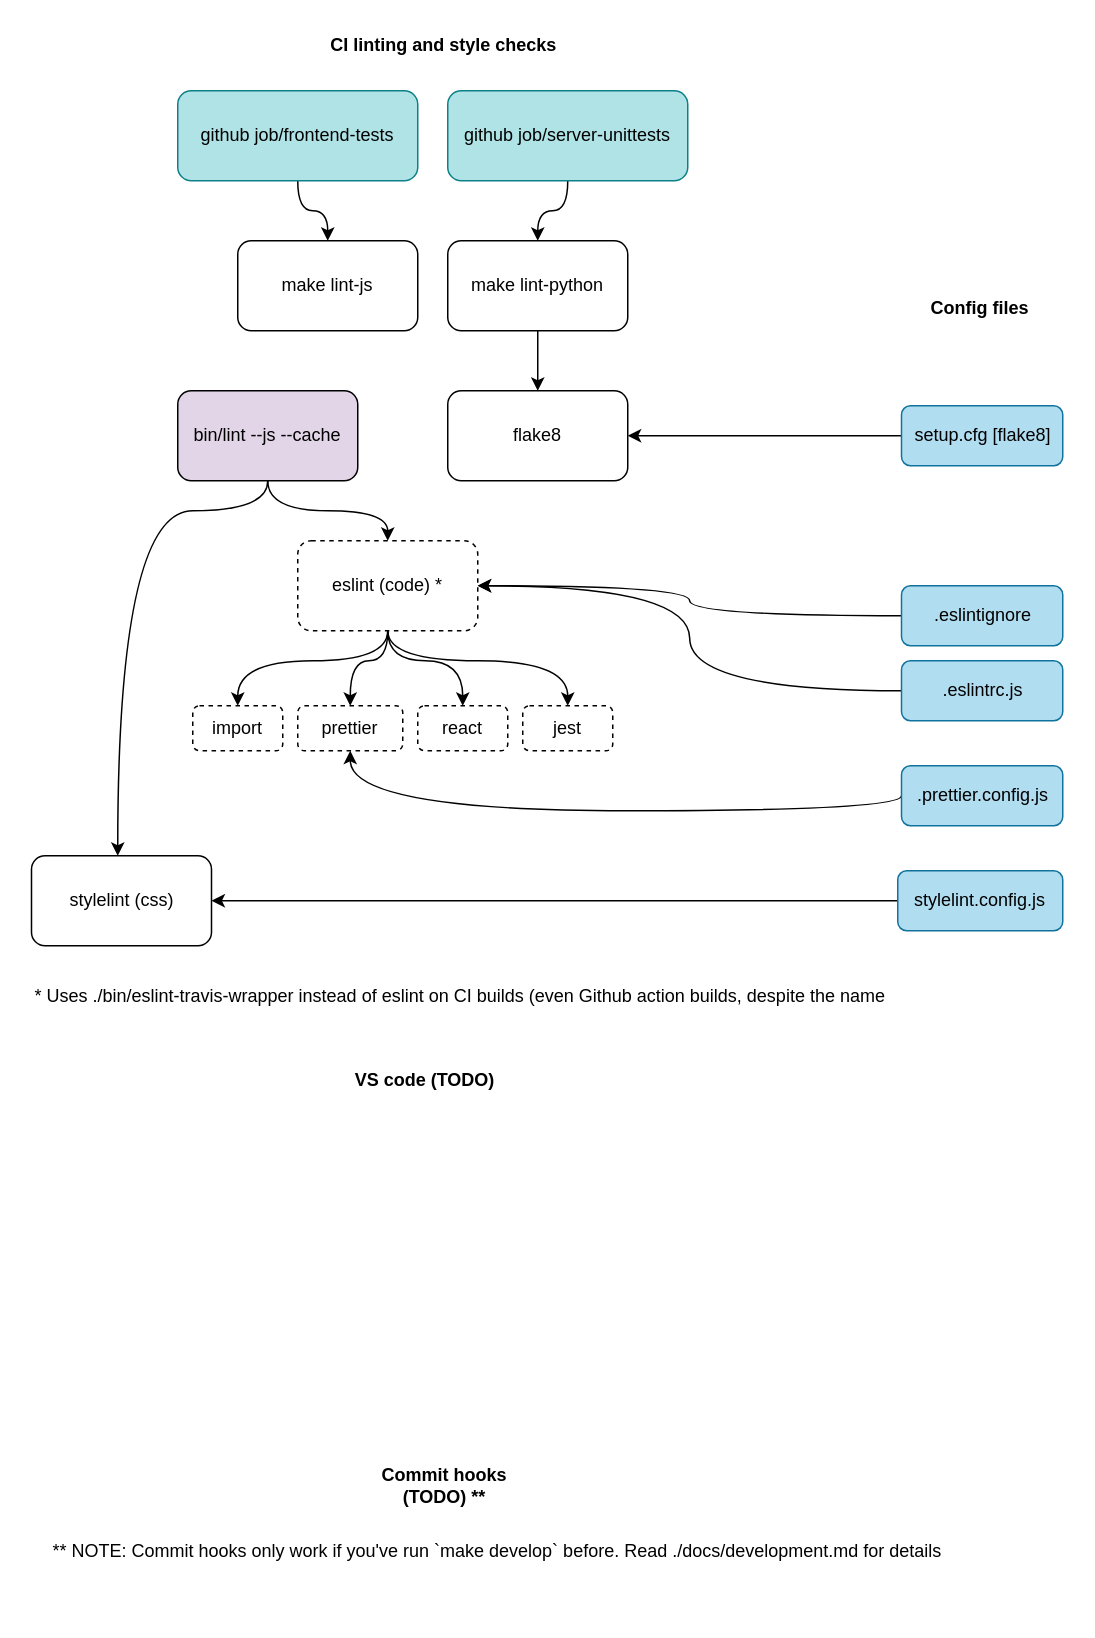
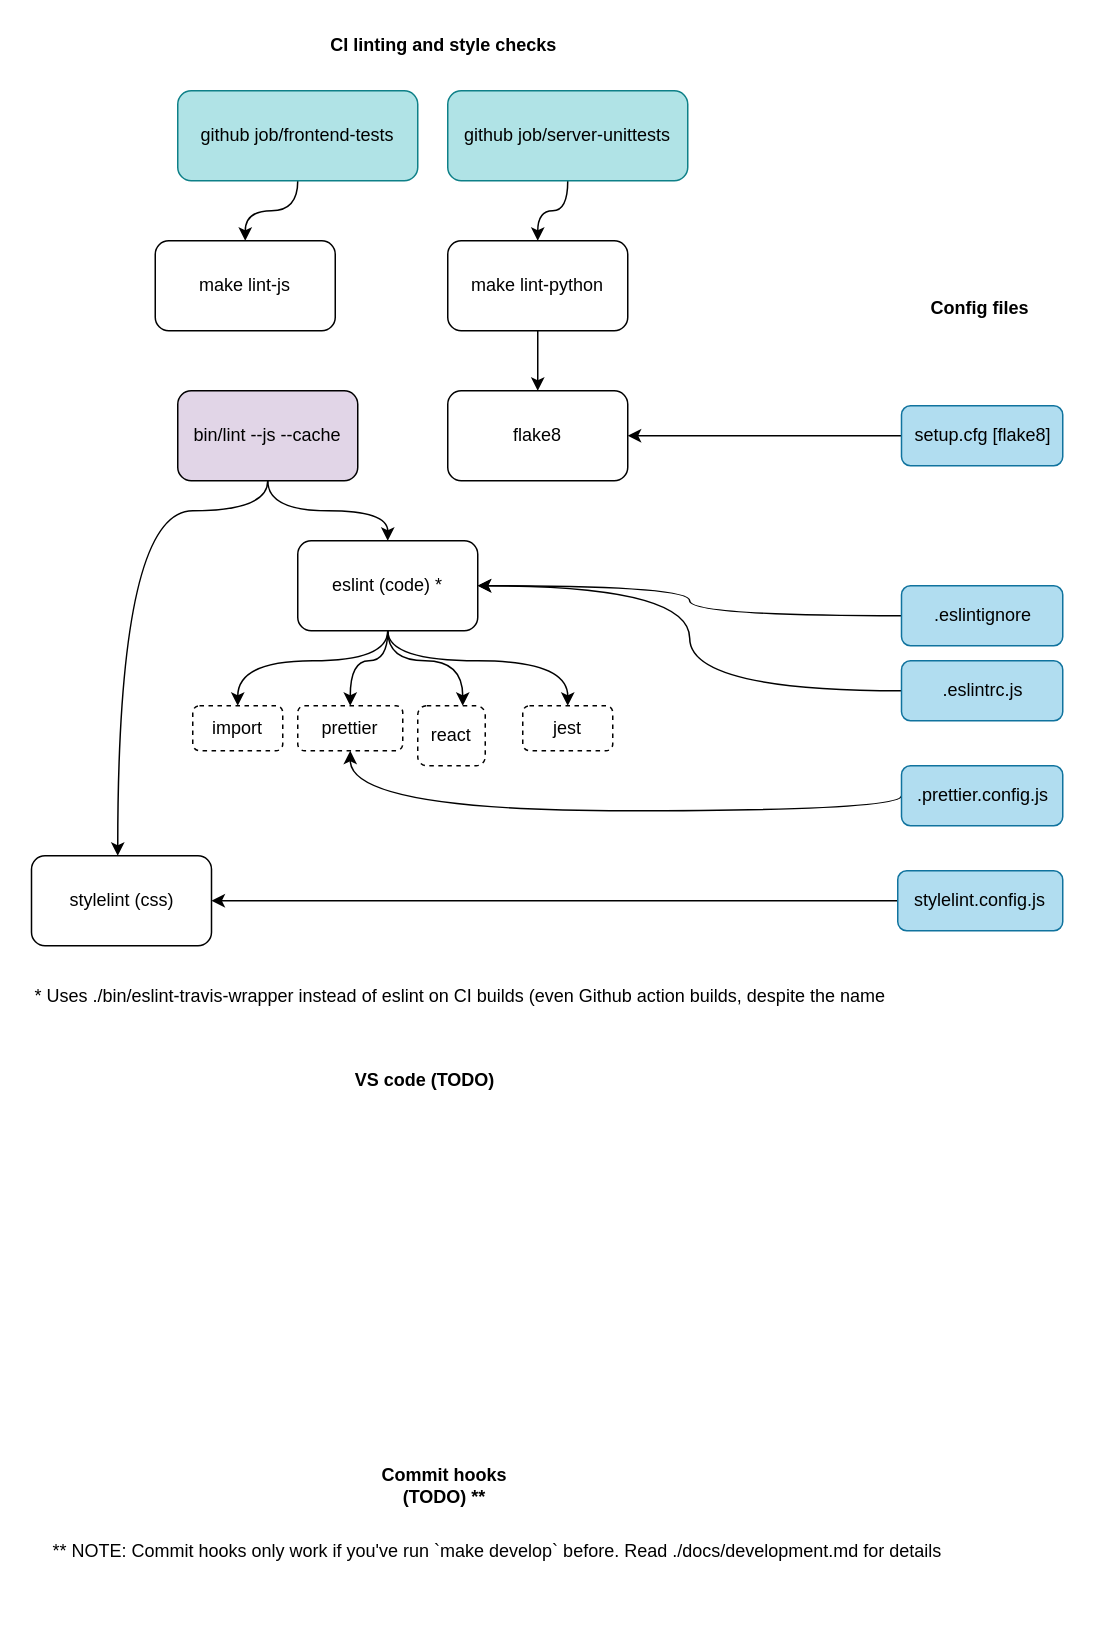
node "make lint-js": moved (328, 286) -> (245, 286)
node "eslint (code) *": style dashed -> solid
node "react": size 90x45 -> 68x60
